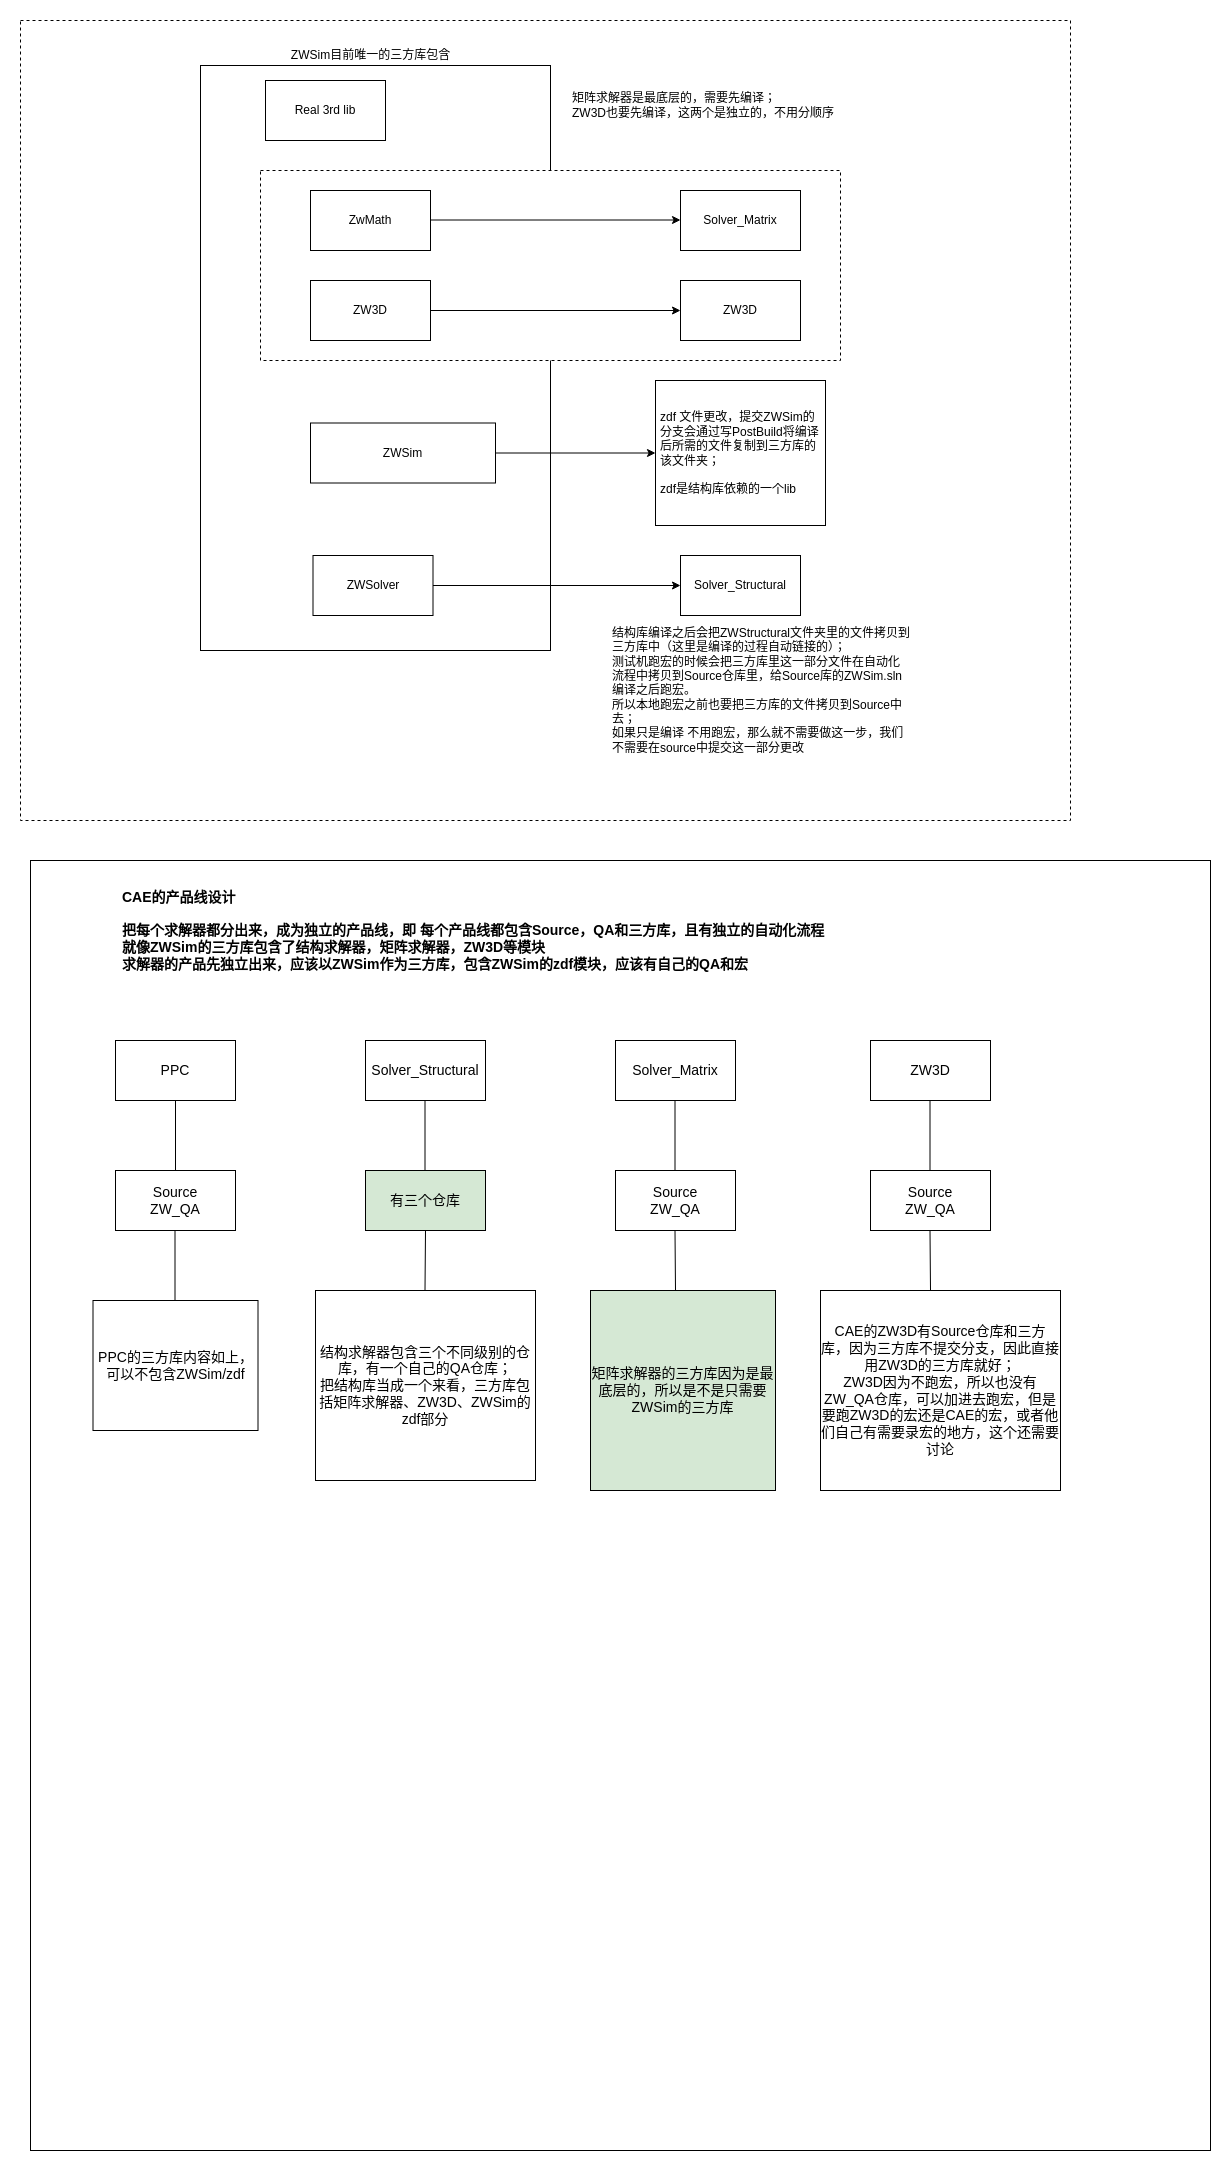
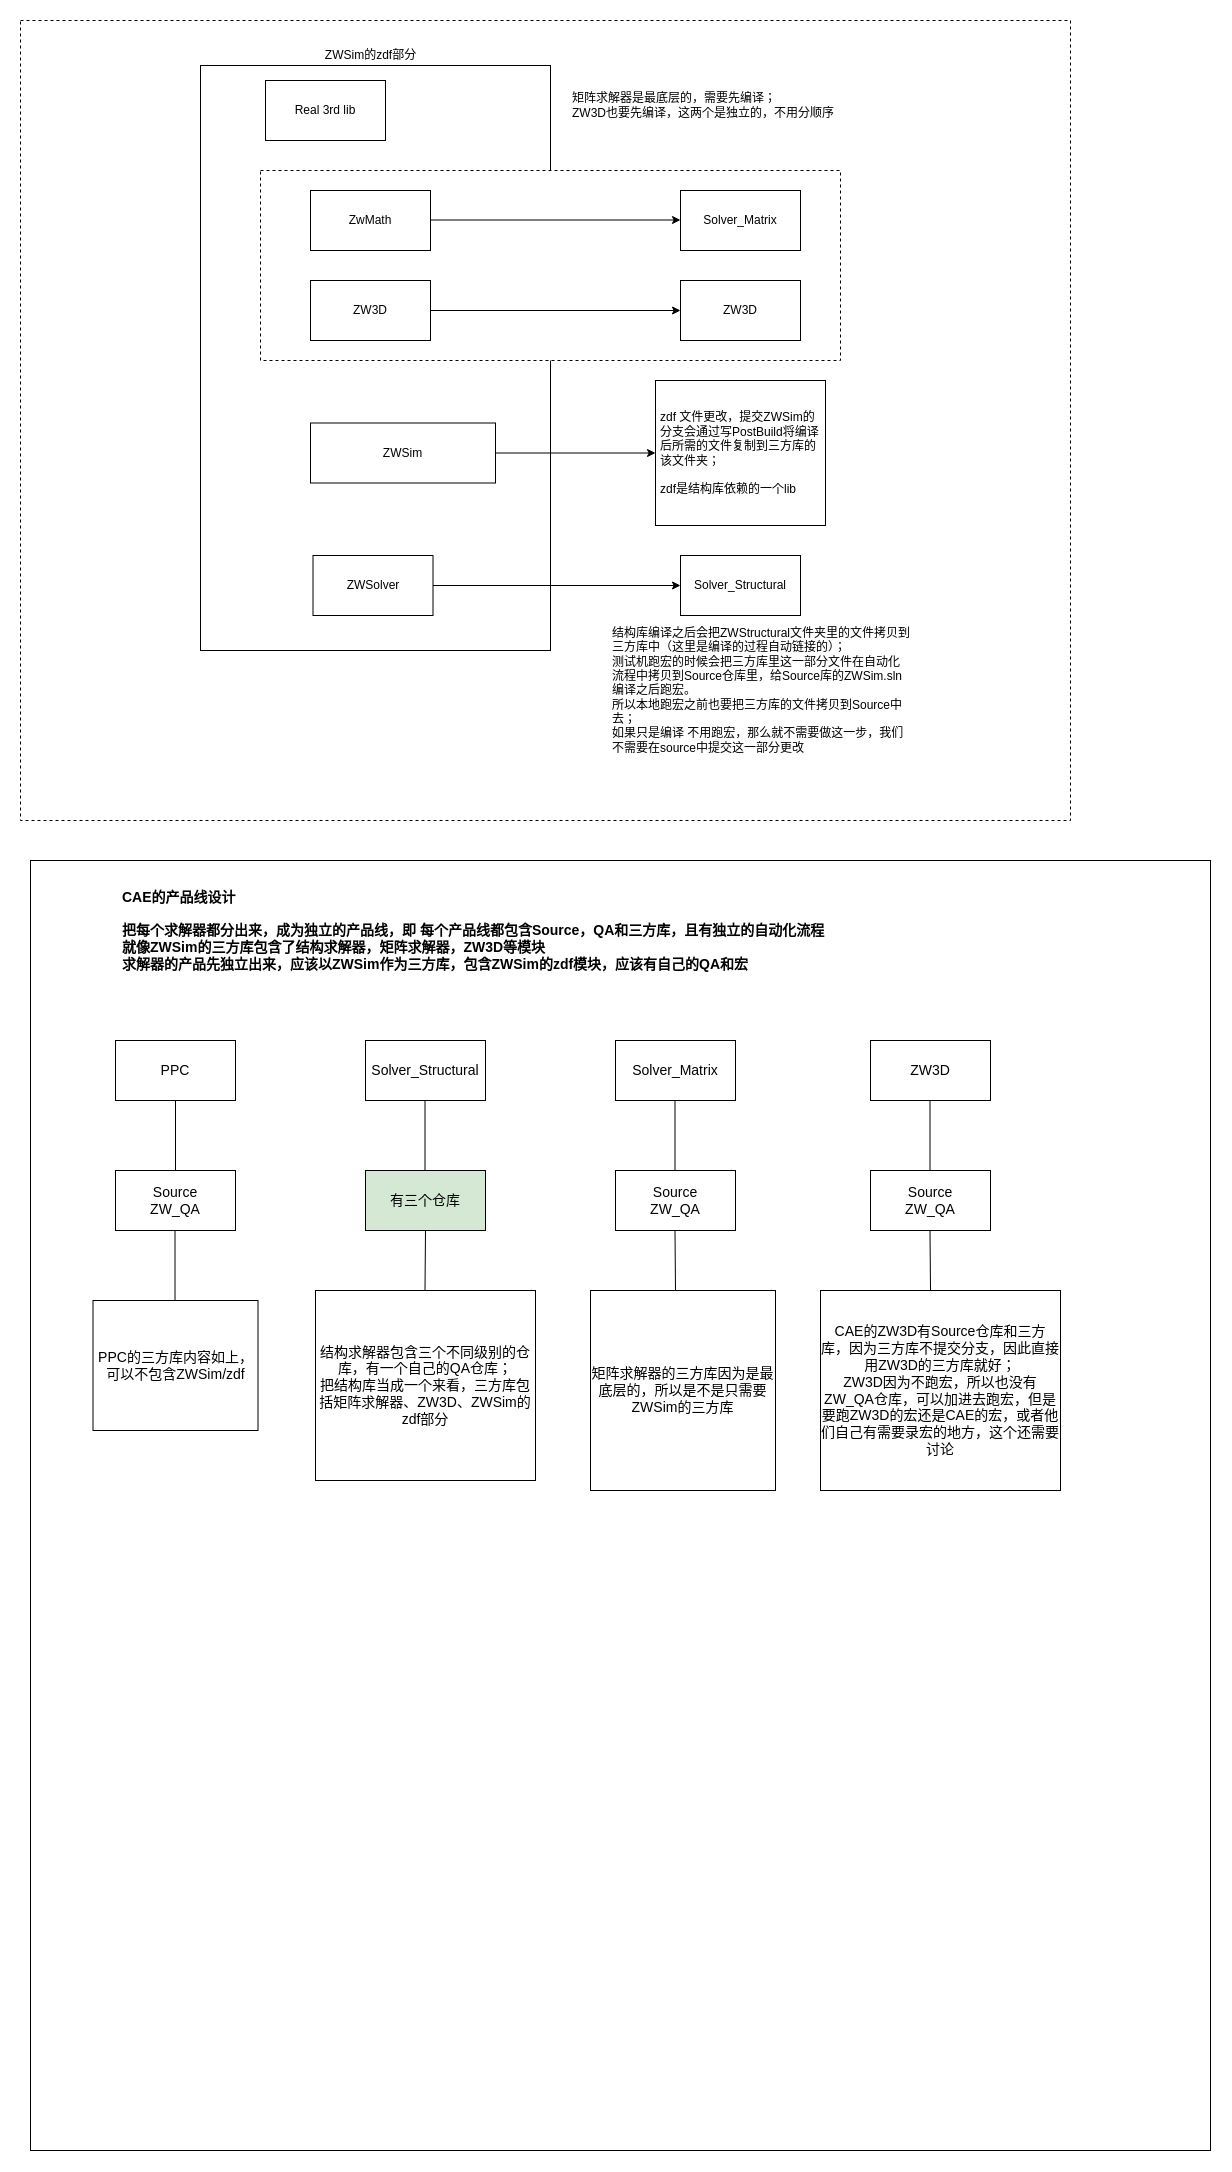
node "ZWSim目前唯一的三方库包含": label "ZWSim目前唯一的三方库包含" -> "ZWSim的zdf部分"
node "矩阵求解器的三方库因为是最底层的，所以是不是只需要ZWSim的三方库": fillcolor #d5e8d4 -> #ffffff
